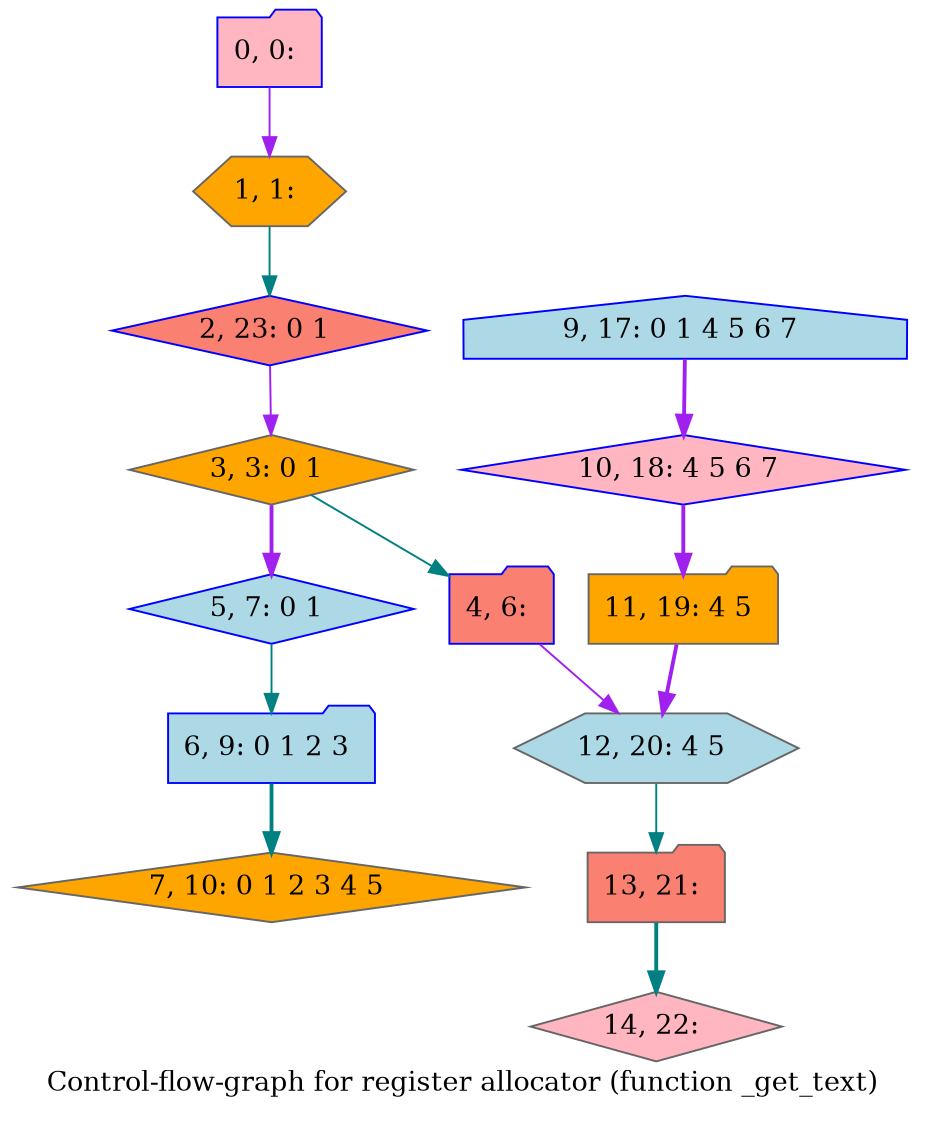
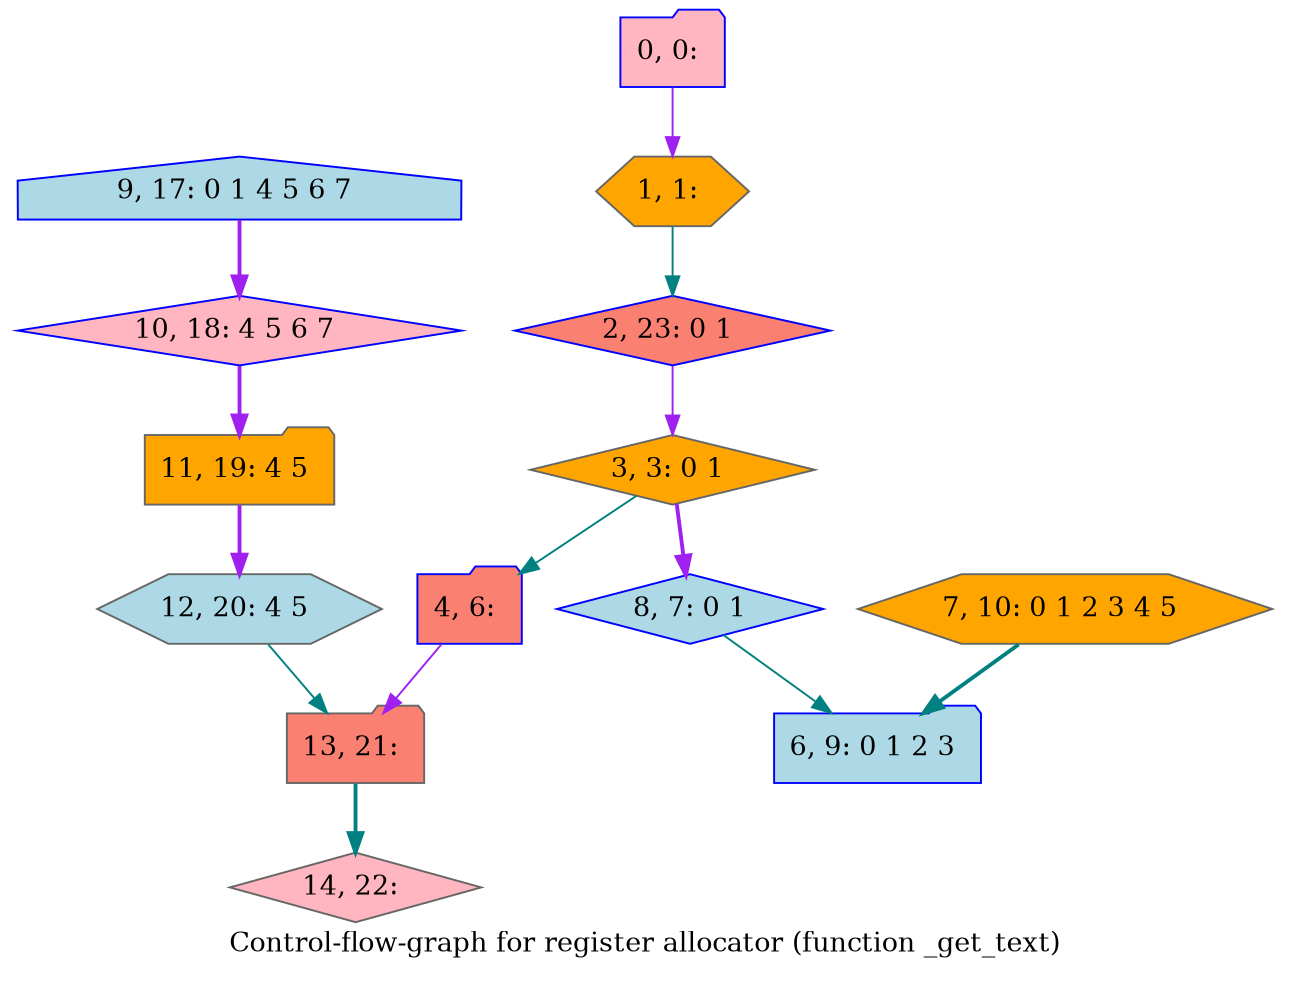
node "5, 7: 0 1": label "5, 7: 0 1" -> "8, 7: 0 1"
edge "4, 6:" -> "12, 20: 4 5": now "4, 6:" -> "13, 21:"
edge "6, 9: 0 1 2 3" -> "7, 10: 0 1 2 3 4 5": reversed
node "7, 10: 0 1 2 3 4 5": shape diamond -> hexagon
